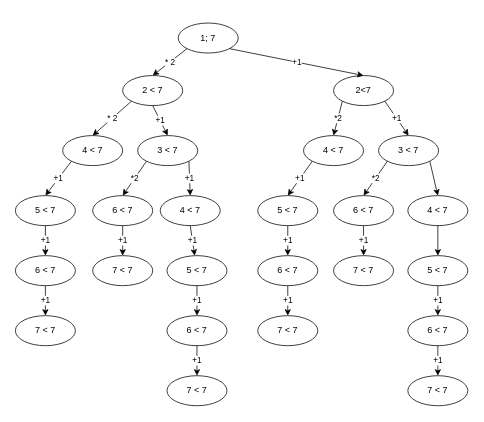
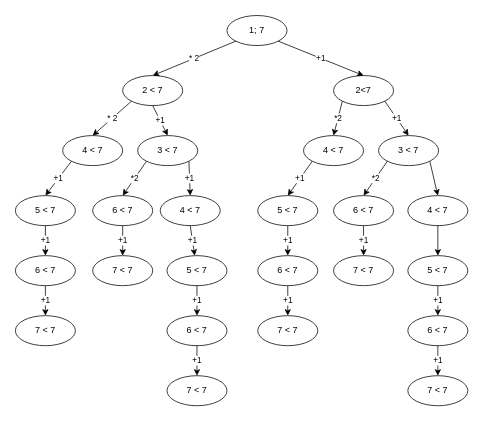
node "1; 7": moved (208, 38) -> (257, 30)
